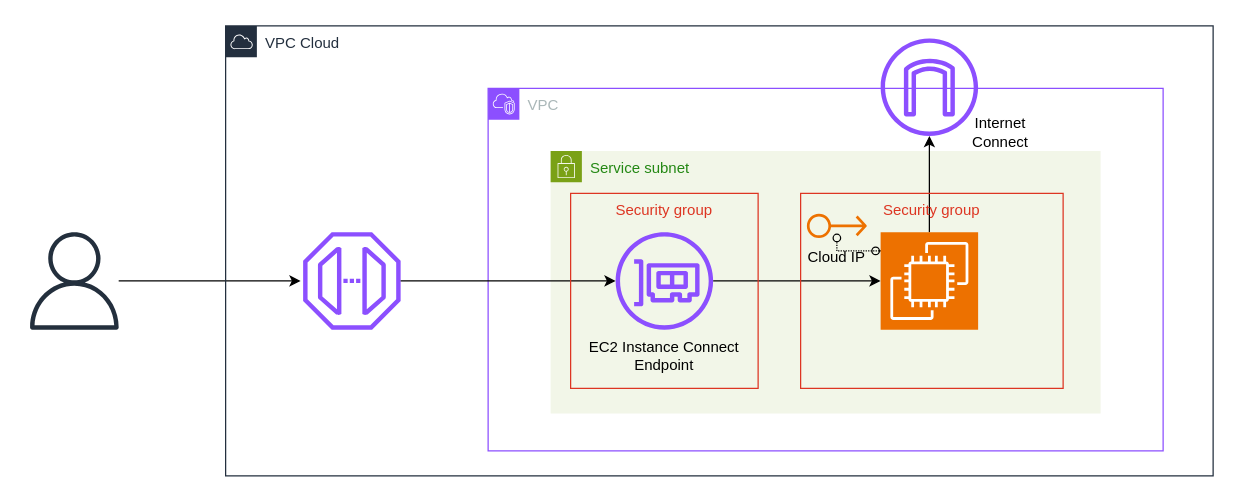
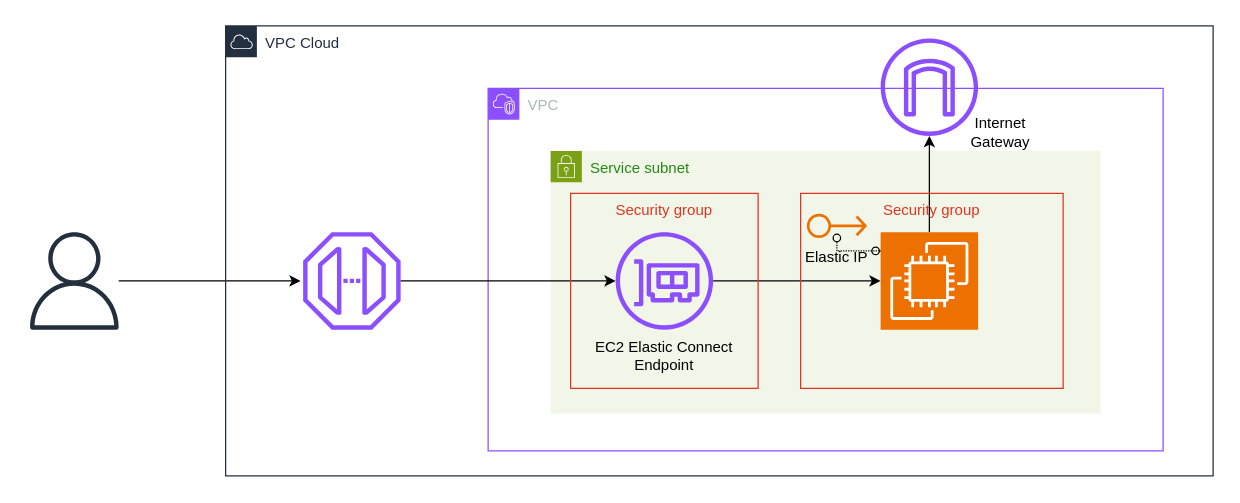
node "Internet Connect": label "Internet Connect" -> "Internet Gateway"
node "Cloud IP": label "Cloud IP" -> "Elastic IP"
node "EC2 Instance Connect Endpoint": label "EC2 Instance Connect Endpoint" -> "EC2 Elastic Connect Endpoint"
